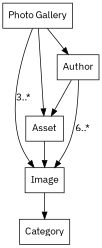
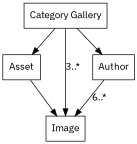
node "Photo Gallery": label "Photo Gallery" -> "Category Gallery"
edge "Author" -> "Asset": removed
node "Category": removed
